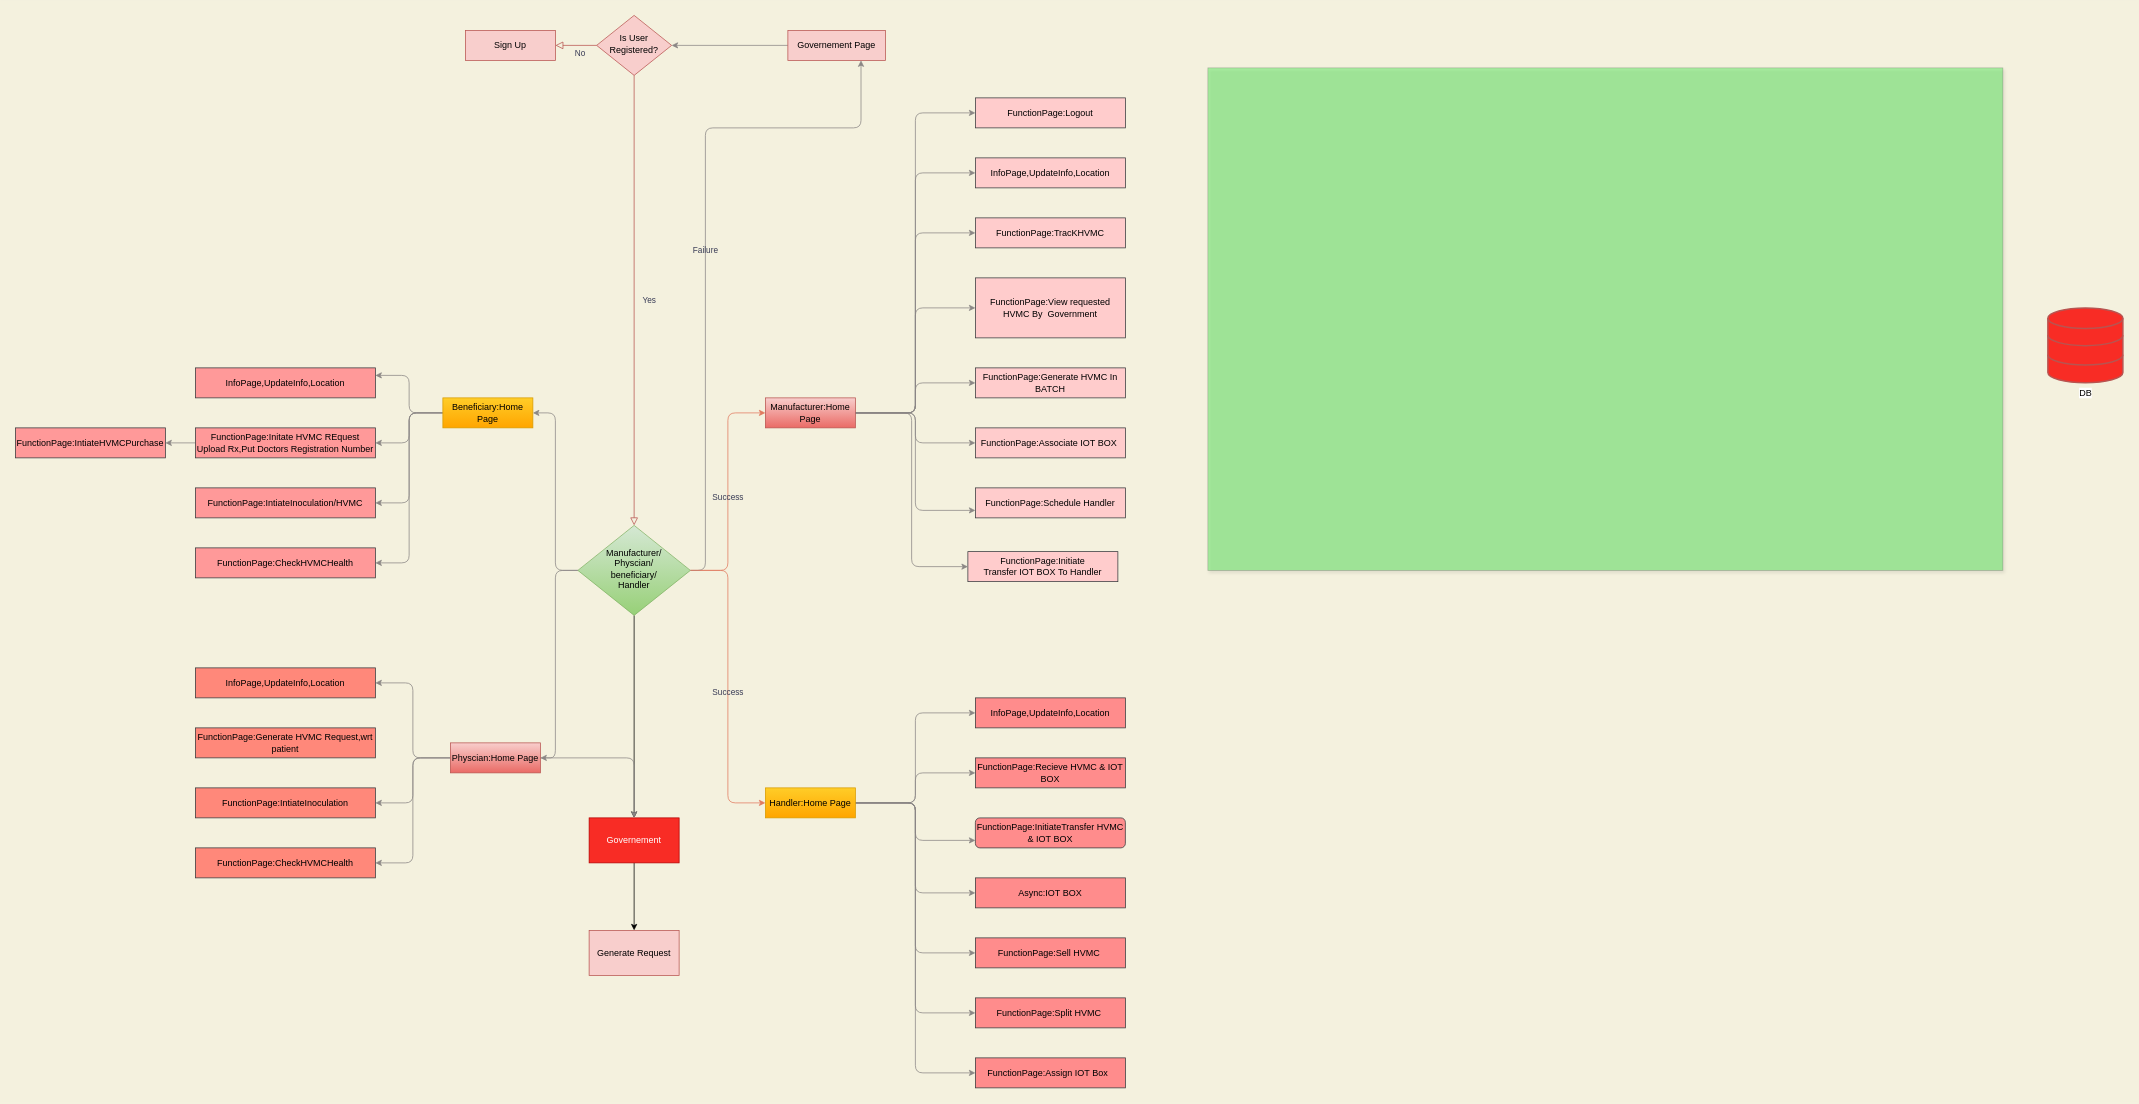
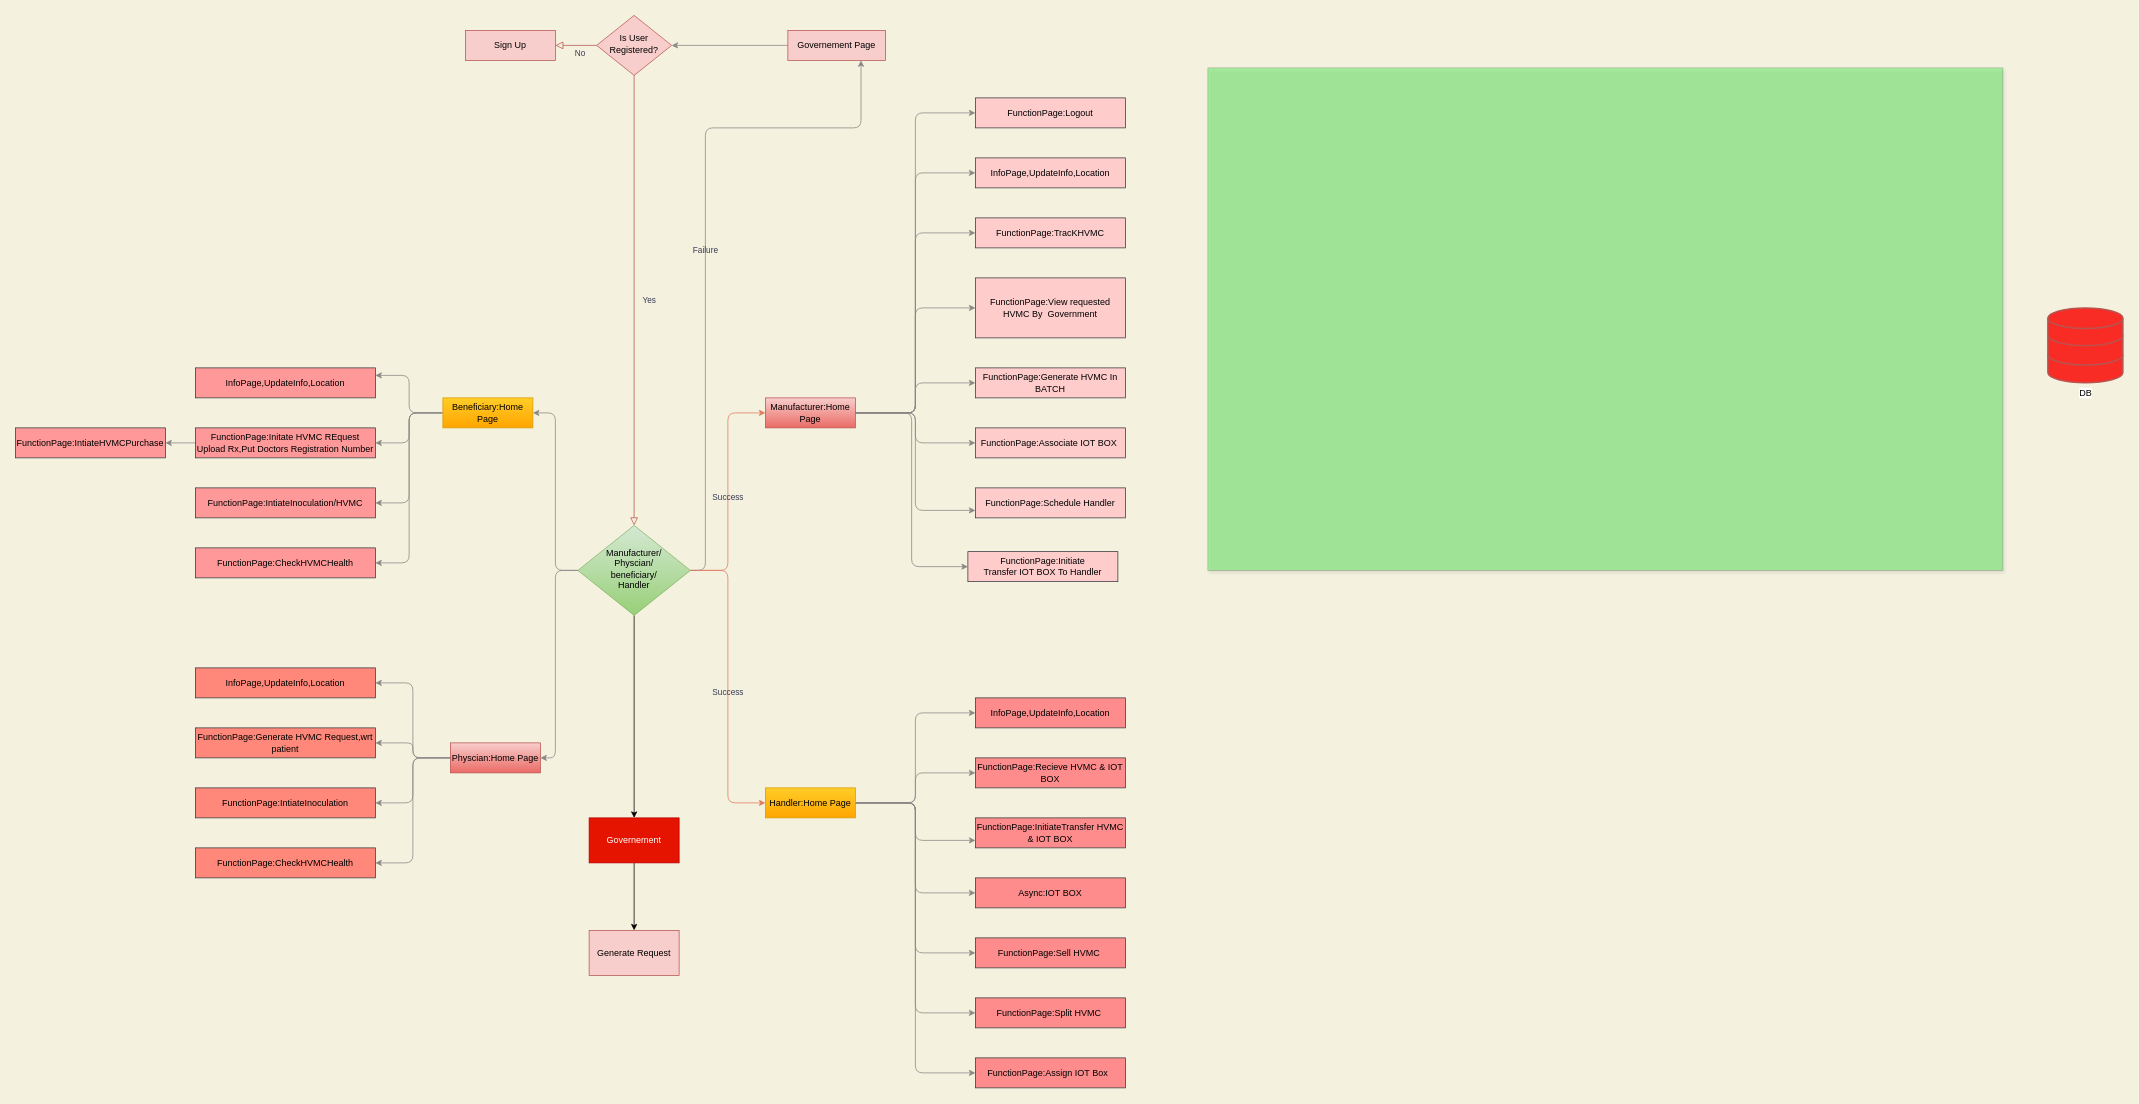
edge "Physcian:Home Page" -> "Governement": now "Physcian:Home Page" -> "FunctionPage:Generate HVMC Request,wrt patient"
node "FunctionPage:InitiateTransfer HVMC & IOT BOX": shape rounded rectangle -> rectangle
node "Governement": fillcolor #f82c25 -> #e51400
